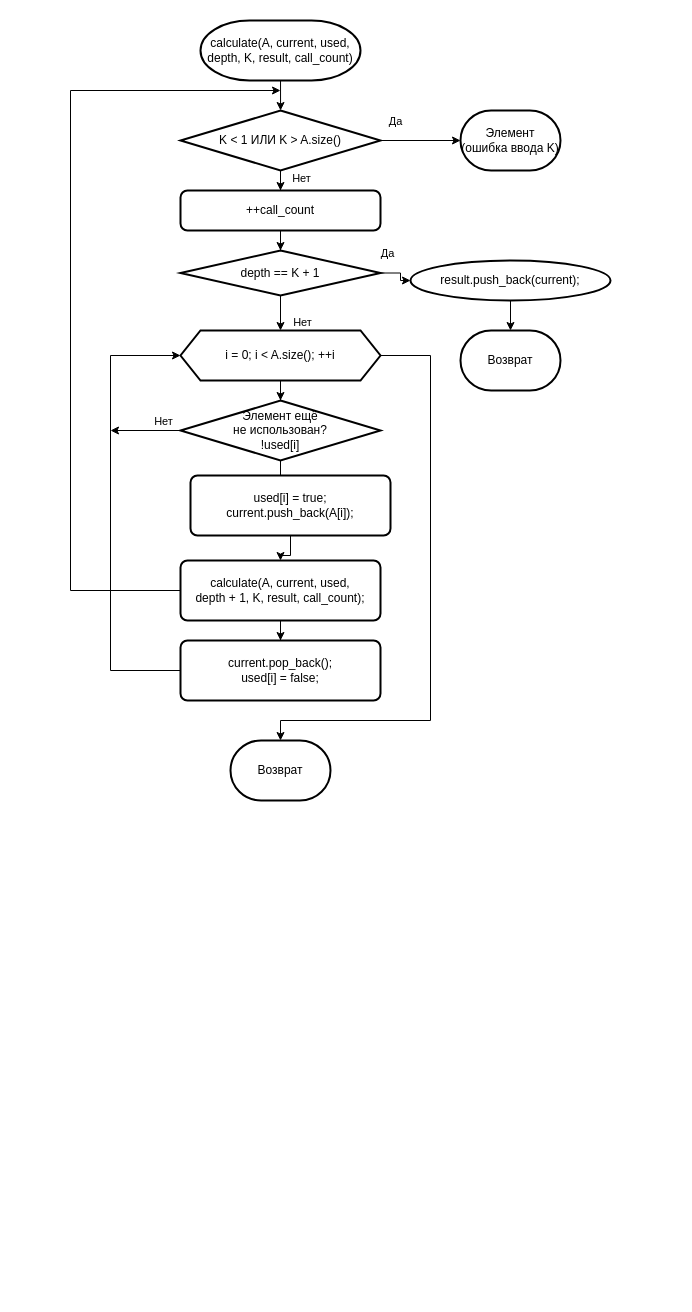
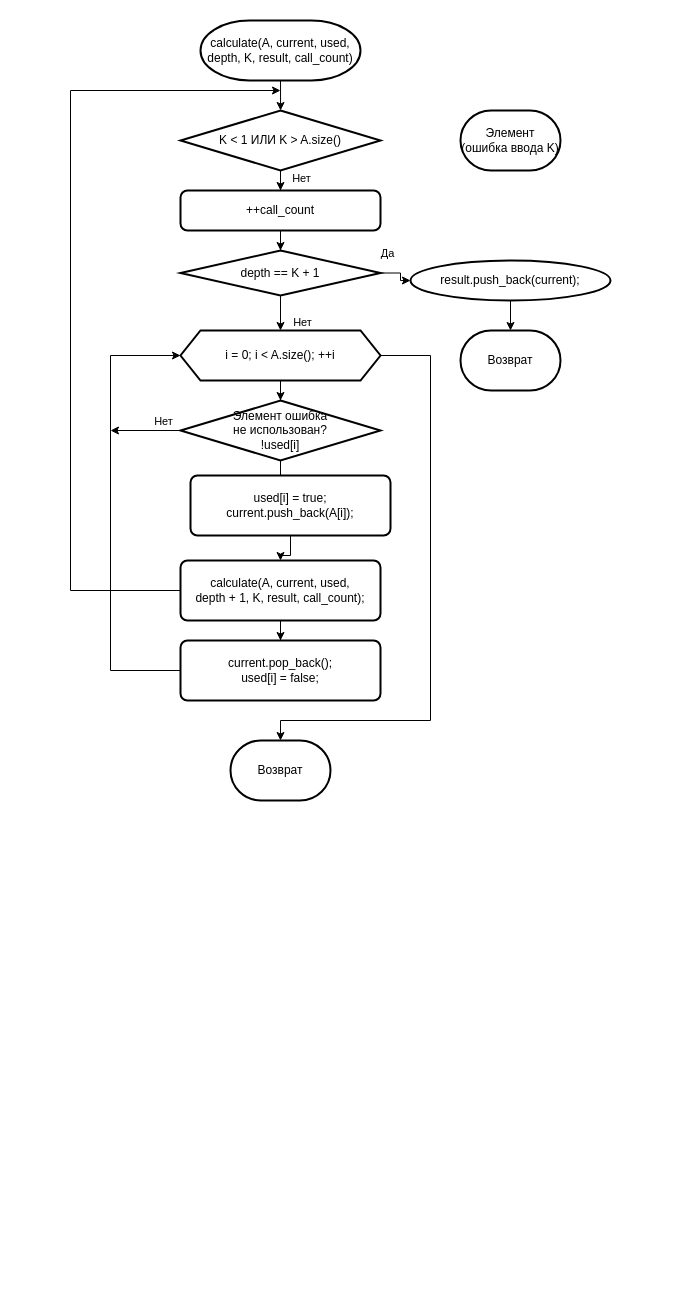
edge "K < 1 ИЛИ K > A.size()" -> "Элемент (ошибка ввода K)": removed, label "Да"
node "Элемент ещё не использован? !used[i]": label "Элемент ещё не использован? !used[i]" -> "Элемент ошибка не использован? !used[i]"
